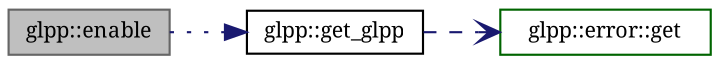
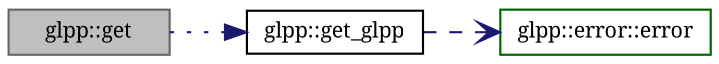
node "glpp::enable": label "glpp::enable" -> "glpp::get"
node "glpp::error::get": label "glpp::error::get" -> "glpp::error::error"
